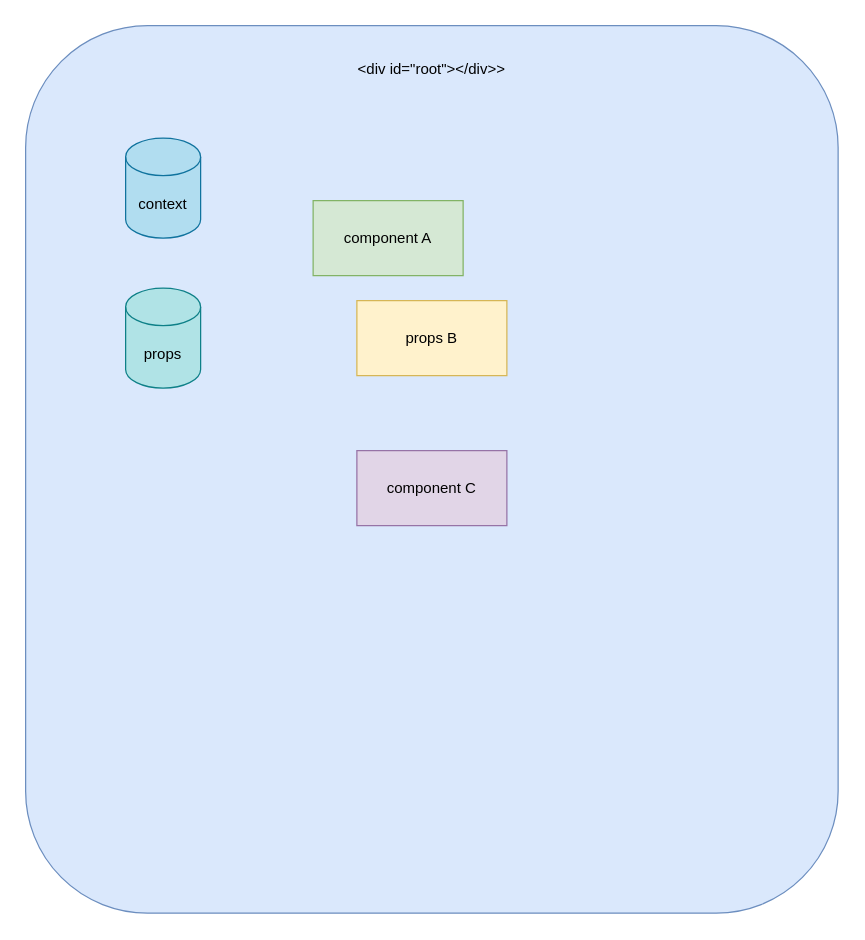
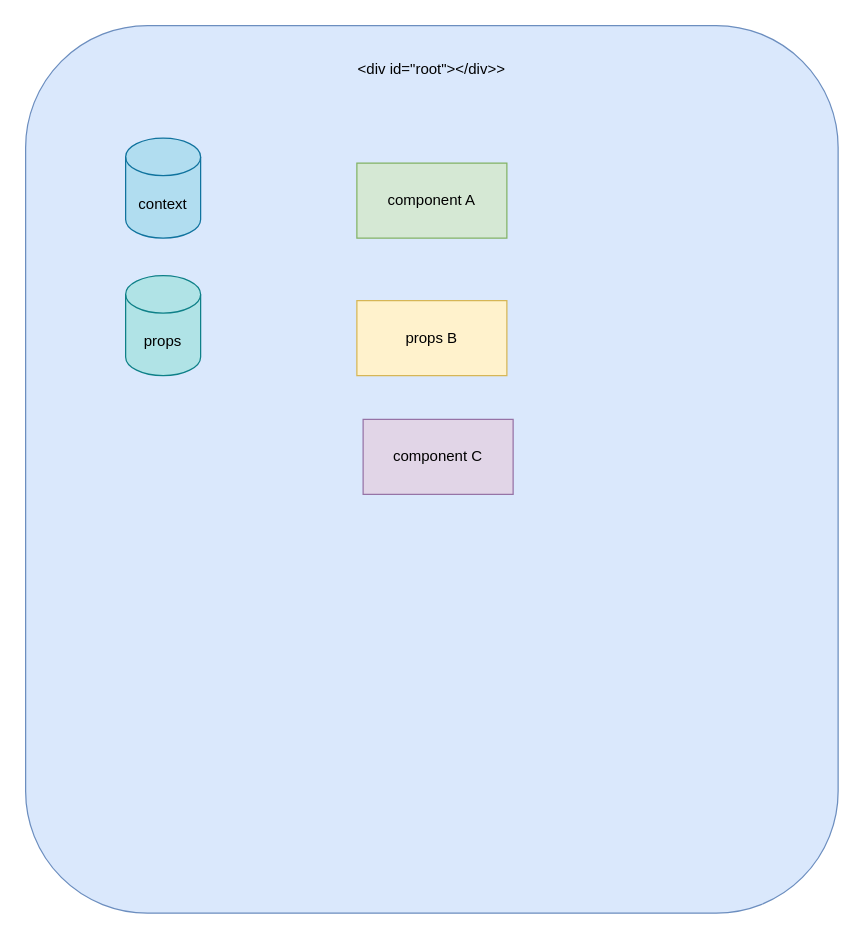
node "component A": moved (388, 238) -> (432, 201)
node "props": moved (163, 338) -> (163, 326)
node "component C": moved (432, 488) -> (438, 457)
